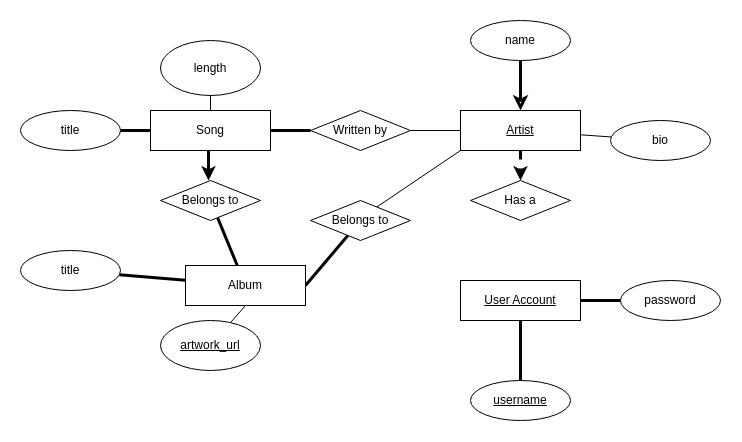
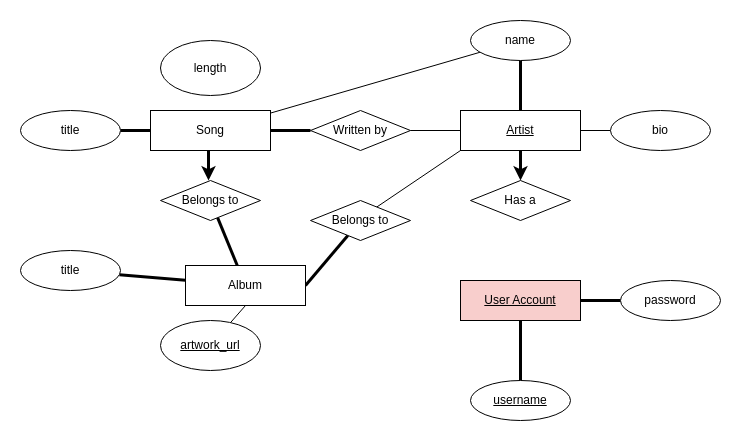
edge "name" -> "Artist": arrowhead classic -> none
edge "length" -- "Song": now "name" -- "Song"
node "bio": moved (661, 141) -> (661, 131)
edge "Artist" -> "Has a": style dashed -> solid
node "User Account": fillcolor #ffffff -> #f8cecc
